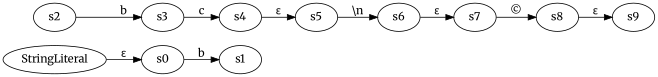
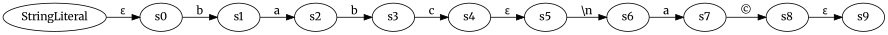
edge "s6" -> "s7": label "ε" -> "a"
edge "s1" -> "s2": added, label "a"
